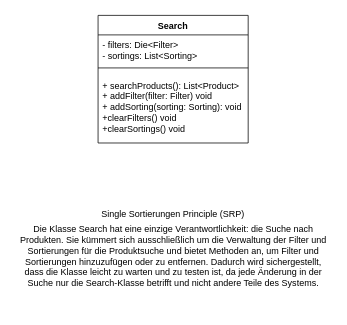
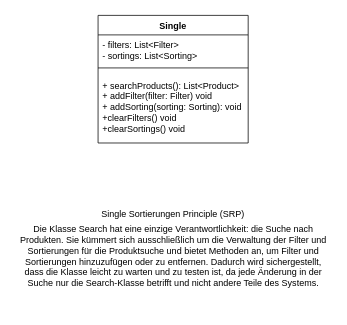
node "Search": label "Search" -> "Single"
node "- filters: Die<Filter> - sortings: List<Sorting>": label "- filters: Die<Filter> - sortings: List<Sorting>" -> "- filters: List<Filter> - sortings: List<Sorting>"
